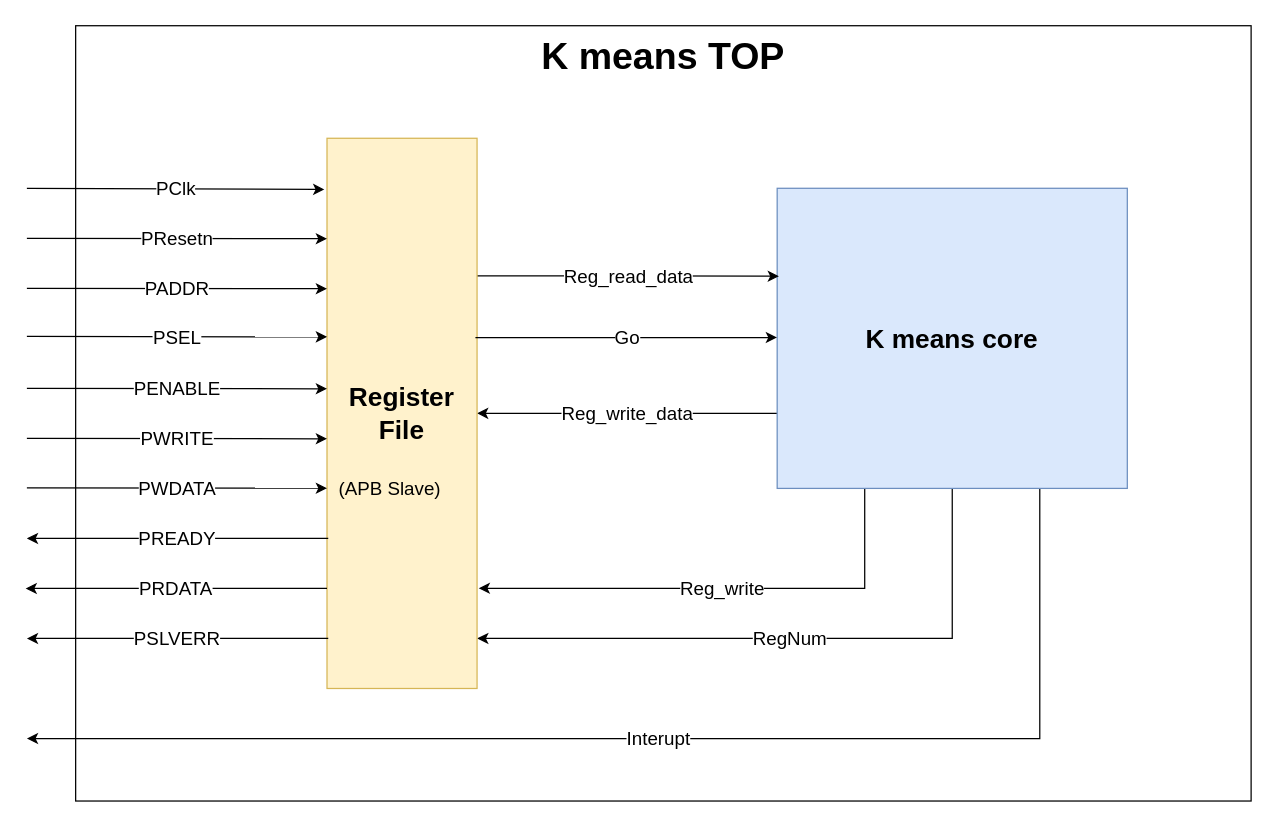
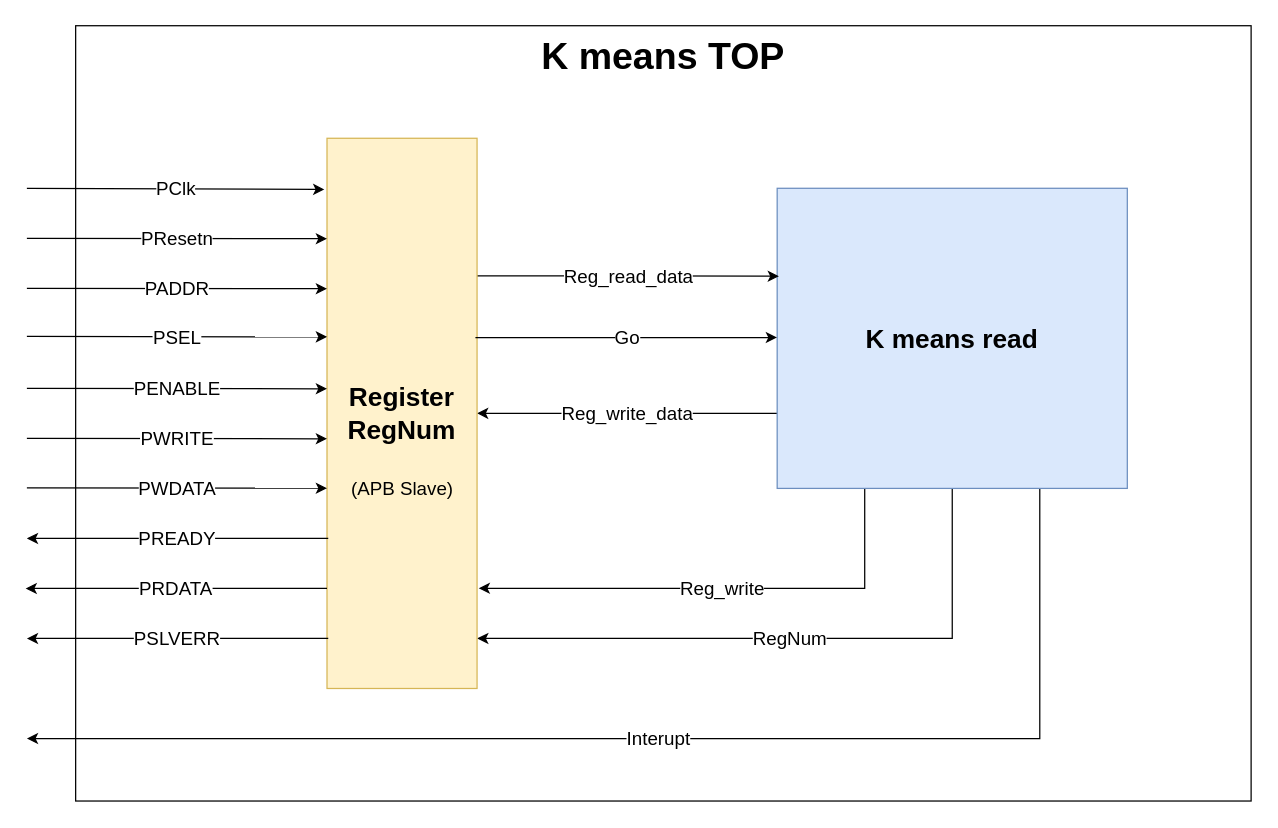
node "K means core": label "K means core" -> "K means read"
node "Register File": label "Register File" -> "Register RegNum"
node "(APB Slave)": moved (389, 488) -> (402, 488)
